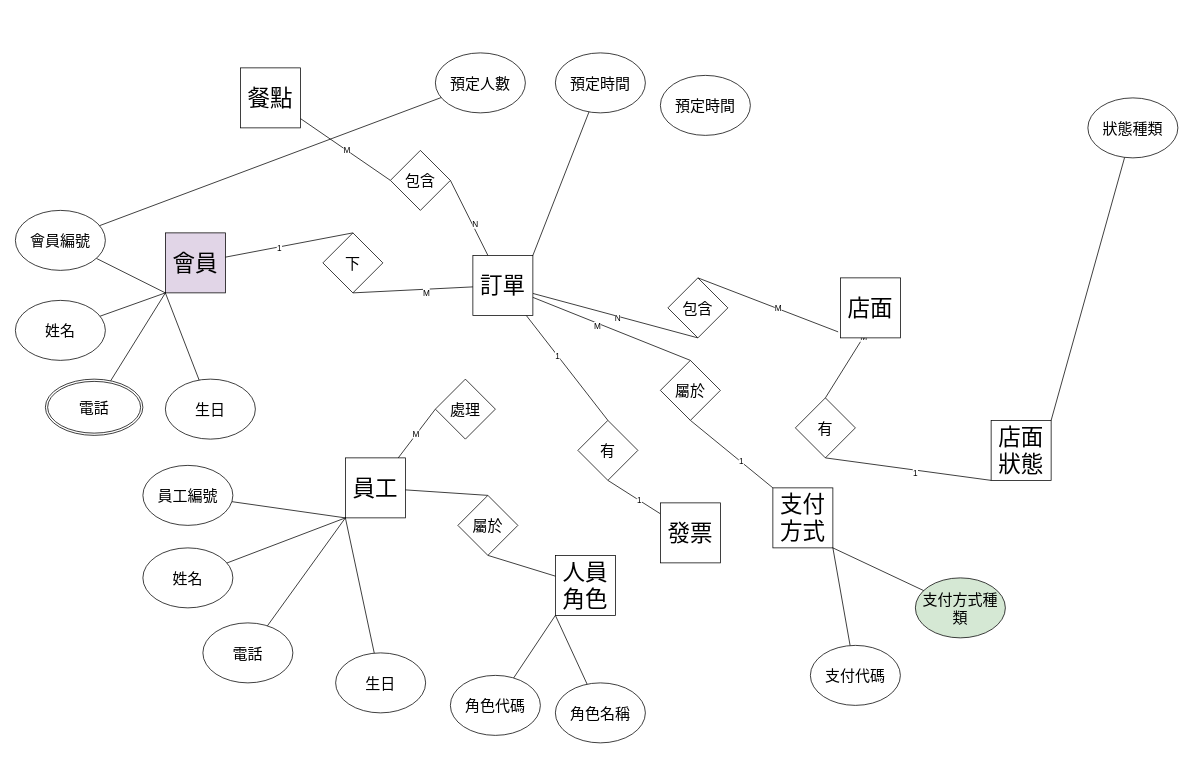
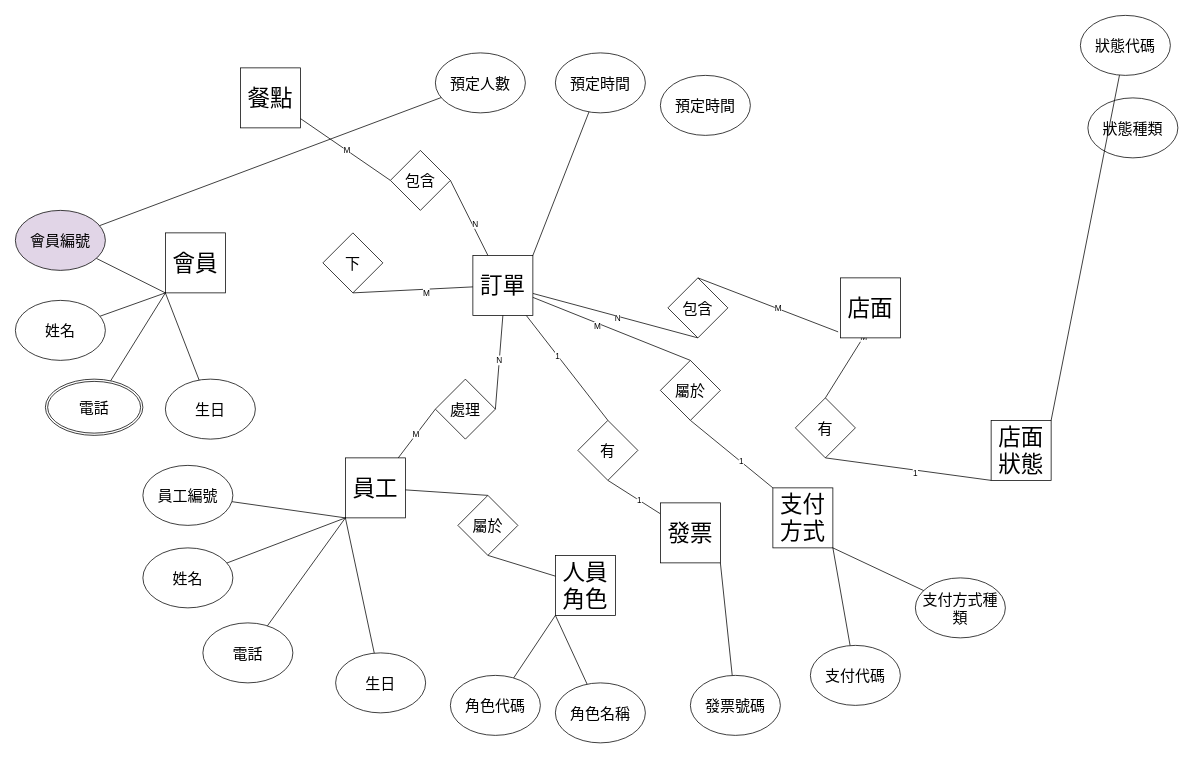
node "狀態代碼": added
edge "狀態代碼" -- "店面狀態": added
node "會員編號": fillcolor #ffffff -> #e1d5e7
edge "會員" -- "下": removed, label "1"
node "會員": fillcolor #e1d5e7 -> #ffffff
edge "狀態種類" -- "店面狀態": removed
edge "訂單" -- "處理": added, label "N"
node "支付方式種類": fillcolor #d5e8d4 -> #ffffff
edge "發票" -- "發票號碼": added
node "發票號碼": added
